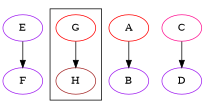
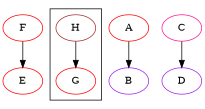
node "E": color purple -> red
edge "E" -> "F": reversed
edge "G" -> "H": reversed
node "F": color purple -> red
